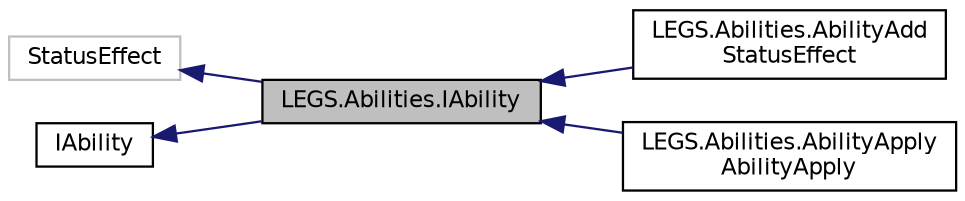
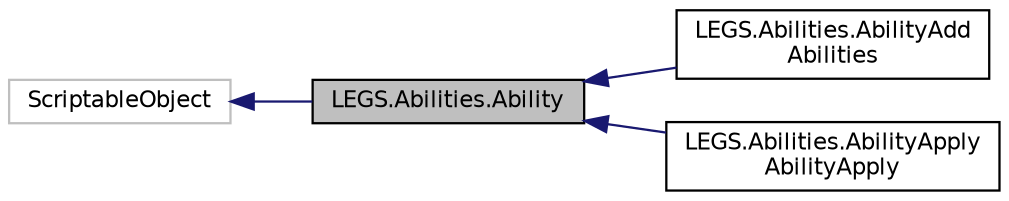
node "LEGS.Abilities.AbilityAdd StatusEffect": label "LEGS.Abilities.AbilityAdd StatusEffect" -> "LEGS.Abilities.AbilityAdd Abilities"
node "StatusEffect": label "StatusEffect" -> "ScriptableObject"
node "LEGS.Abilities.IAbility": label "LEGS.Abilities.IAbility" -> "LEGS.Abilities.Ability"
node "IAbility": removed
